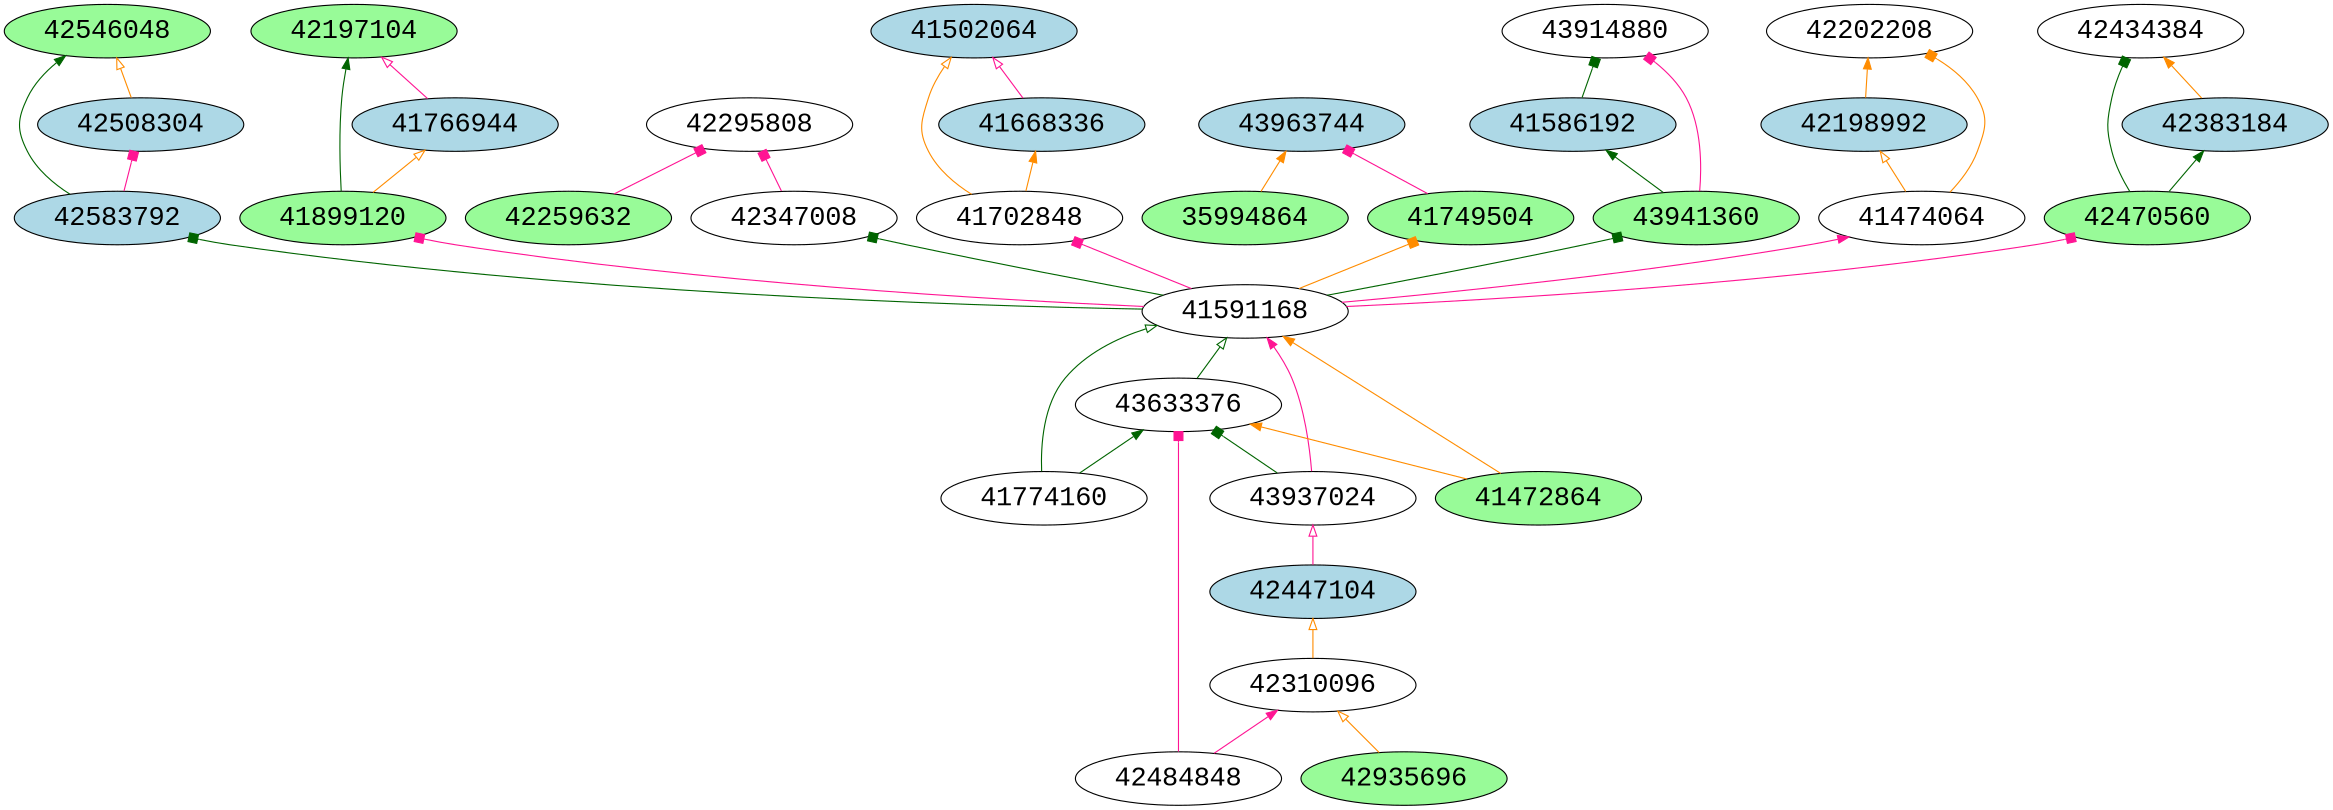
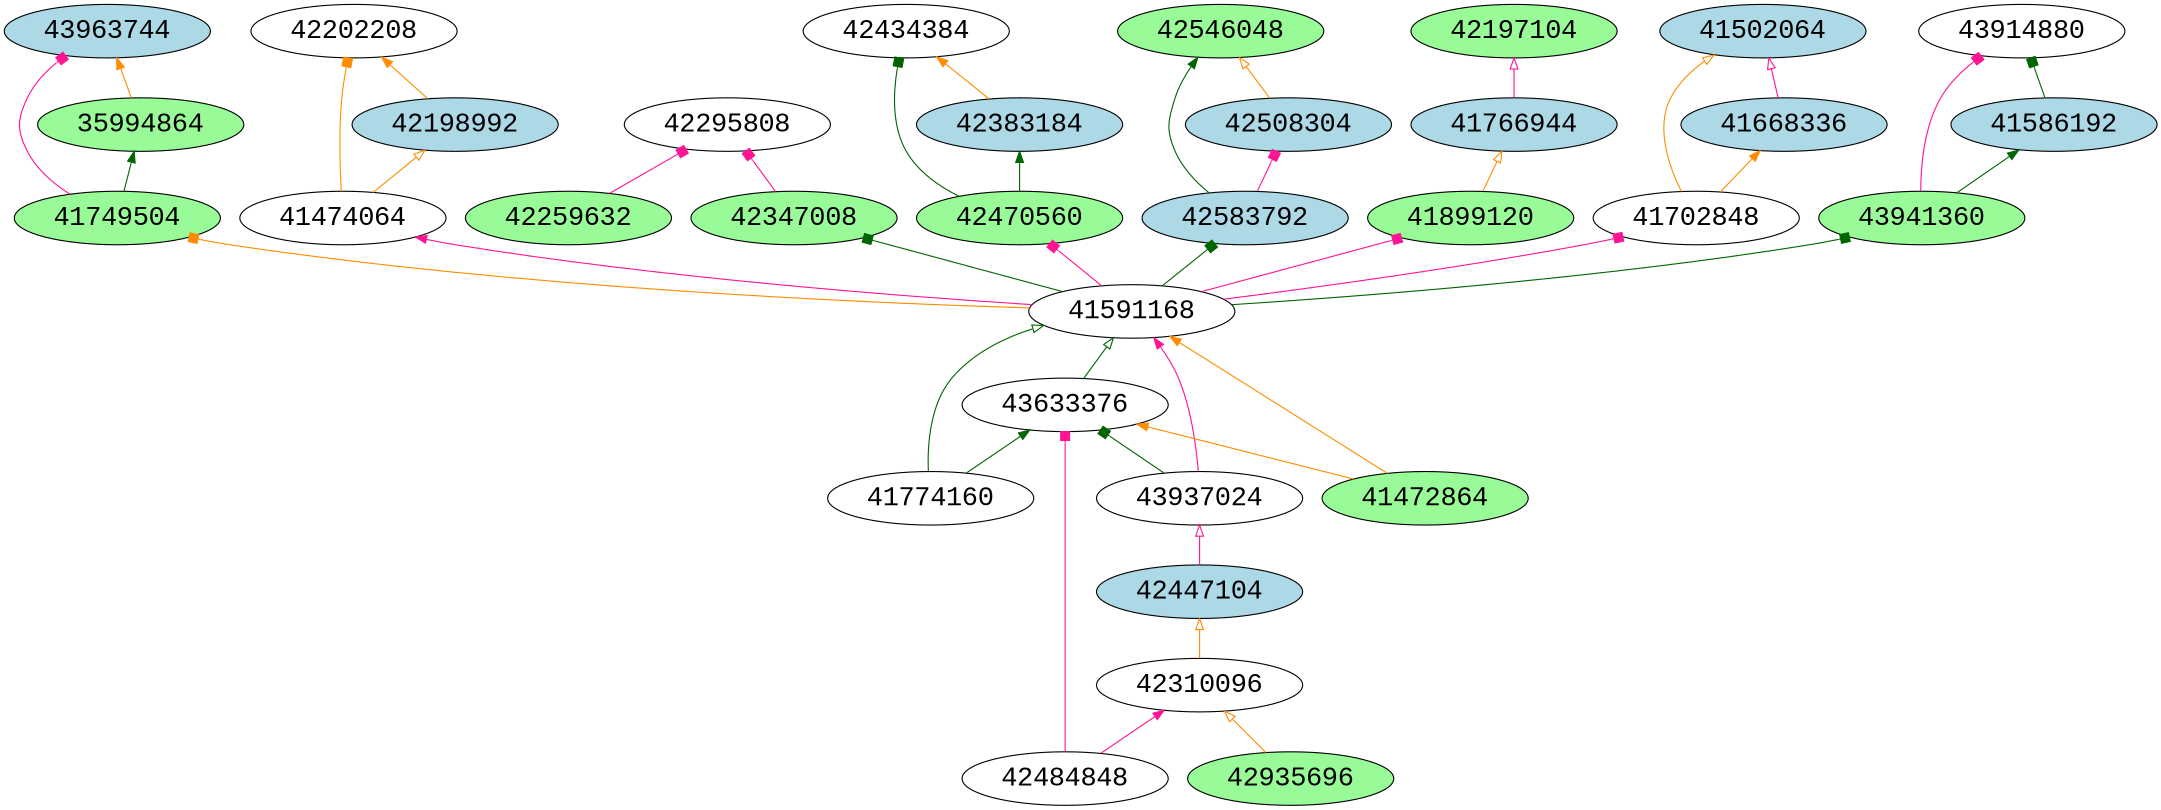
edge "41899120" -> "42197104": removed
edge "41749504" -> "35994864": added
node "42347008": fillcolor white -> palegreen
